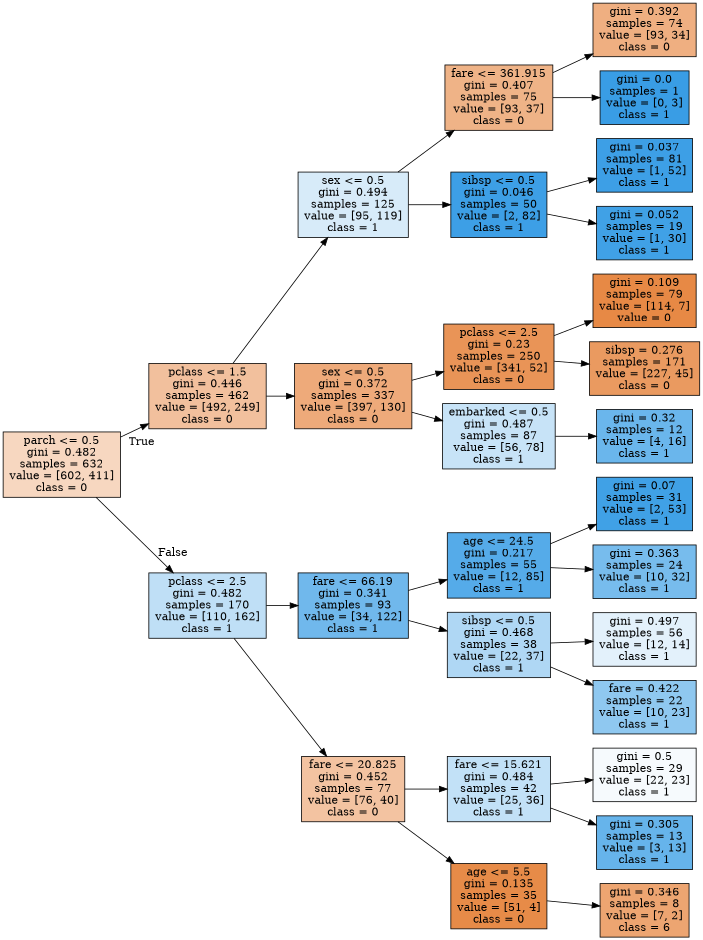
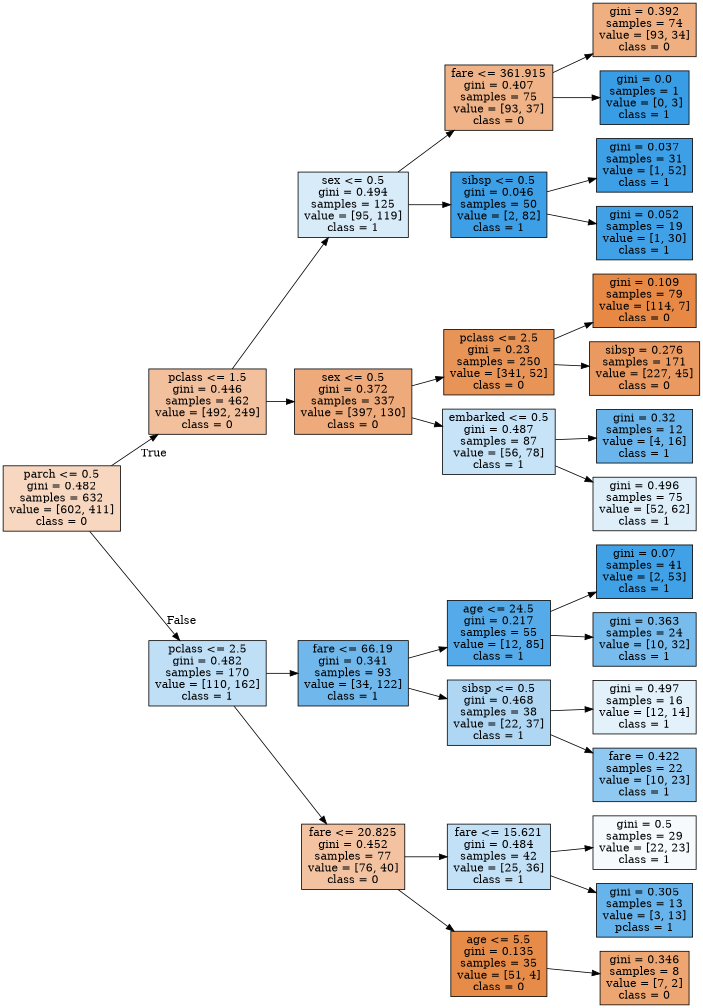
node "gini = 0.037 samples = 81 value = [1, 52] class = 1": label "gini = 0.037 samples = 81 value = [1, 52] class = 1" -> "gini = 0.037 samples = 31 value = [1, 52] class = 1"
node "gini = 0.109 samples = 79 value = [114, 7] value = 0": label "gini = 0.109 samples = 79 value = [114, 7] value = 0" -> "gini = 0.109 samples = 79 value = [114, 7] class = 0"
node "gini = 0.07 samples = 31 value = [2, 53] class = 1": label "gini = 0.07 samples = 31 value = [2, 53] class = 1" -> "gini = 0.07 samples = 41 value = [2, 53] class = 1"
node "gini = 0.496 samples = 75 value = [52, 62] class = 1": added
node "gini = 0.497 samples = 56 value = [12, 14] class = 1": label "gini = 0.497 samples = 56 value = [12, 14] class = 1" -> "gini = 0.497 samples = 16 value = [12, 14] class = 1"
node "gini = 0.305 samples = 13 value = [3, 13] class = 1": label "gini = 0.305 samples = 13 value = [3, 13] class = 1" -> "gini = 0.305 samples = 13 value = [3, 13] pclass = 1"
node "gini = 0.346 samples = 8 value = [7, 2] class = 6": label "gini = 0.346 samples = 8 value = [7, 2] class = 6" -> "gini = 0.346 samples = 8 value = [7, 2] class = 0"
